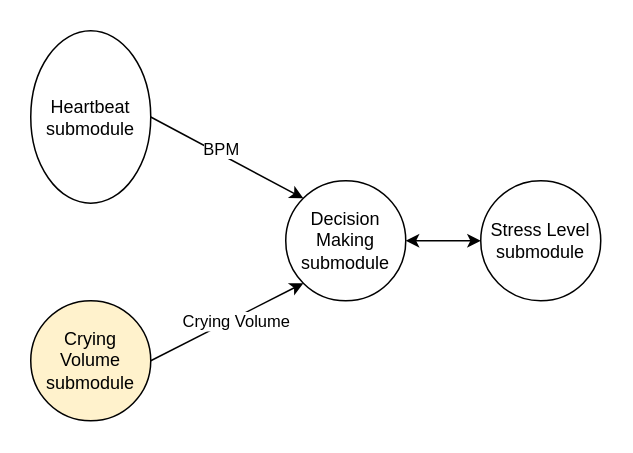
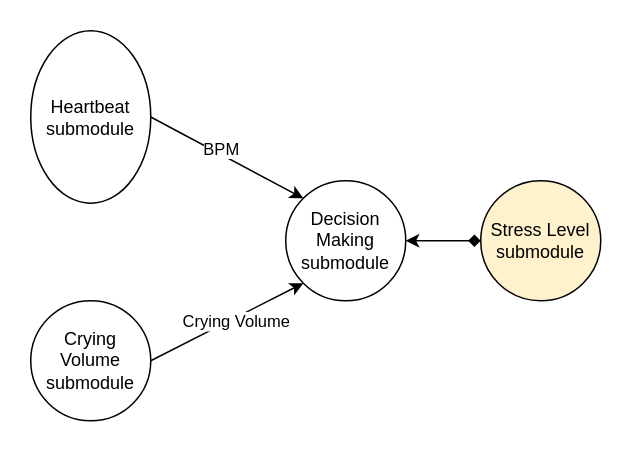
edge "Decision Making submodule" -- "Stress Level submodule": arrowhead classic -> diamond
node "Stress Level submodule": fillcolor #ffffff -> #fff2cc
node "Crying Volume submodule": fillcolor #fff2cc -> #ffffff
